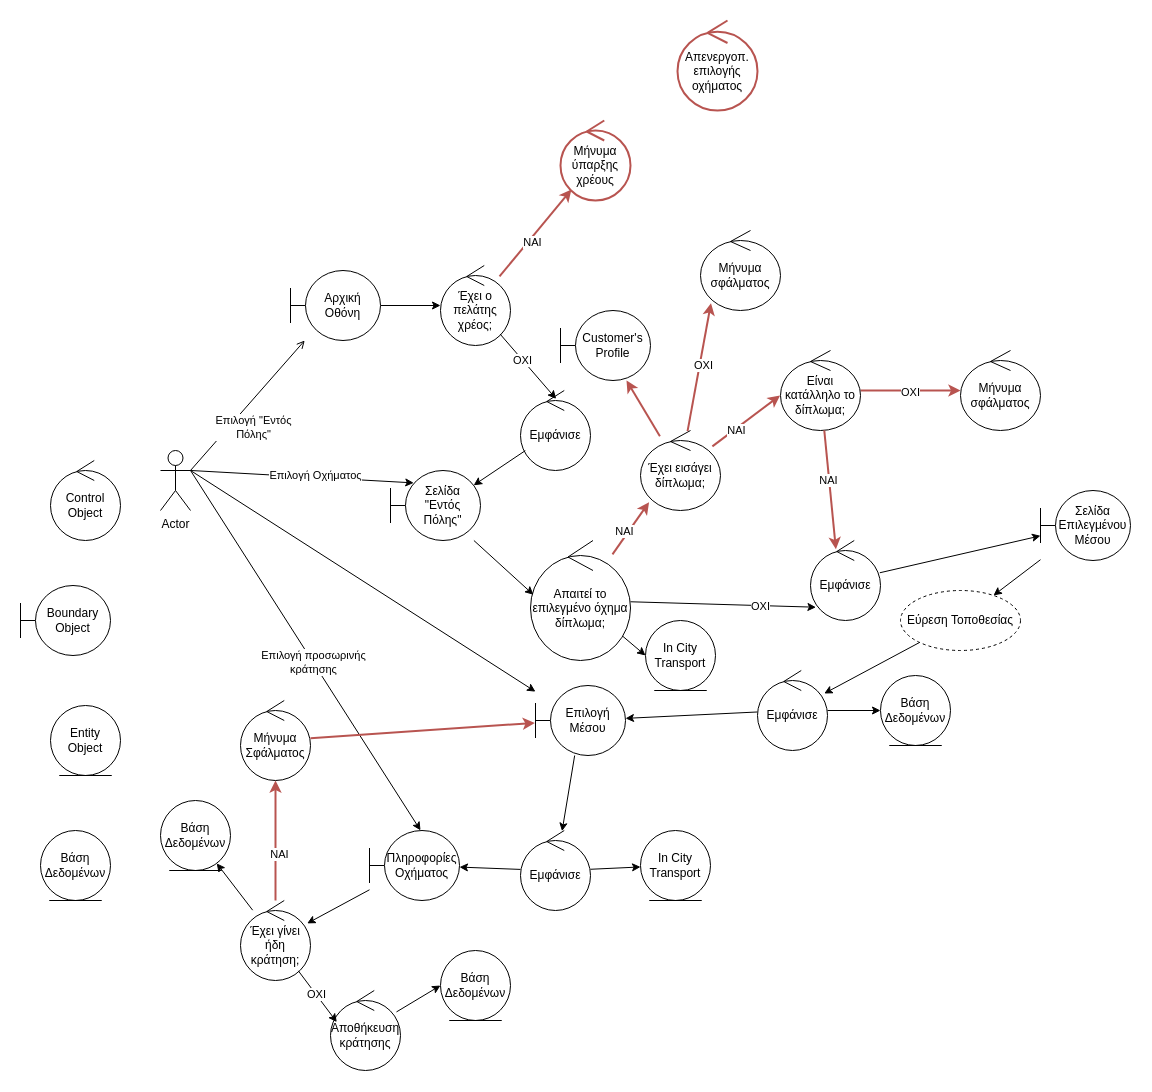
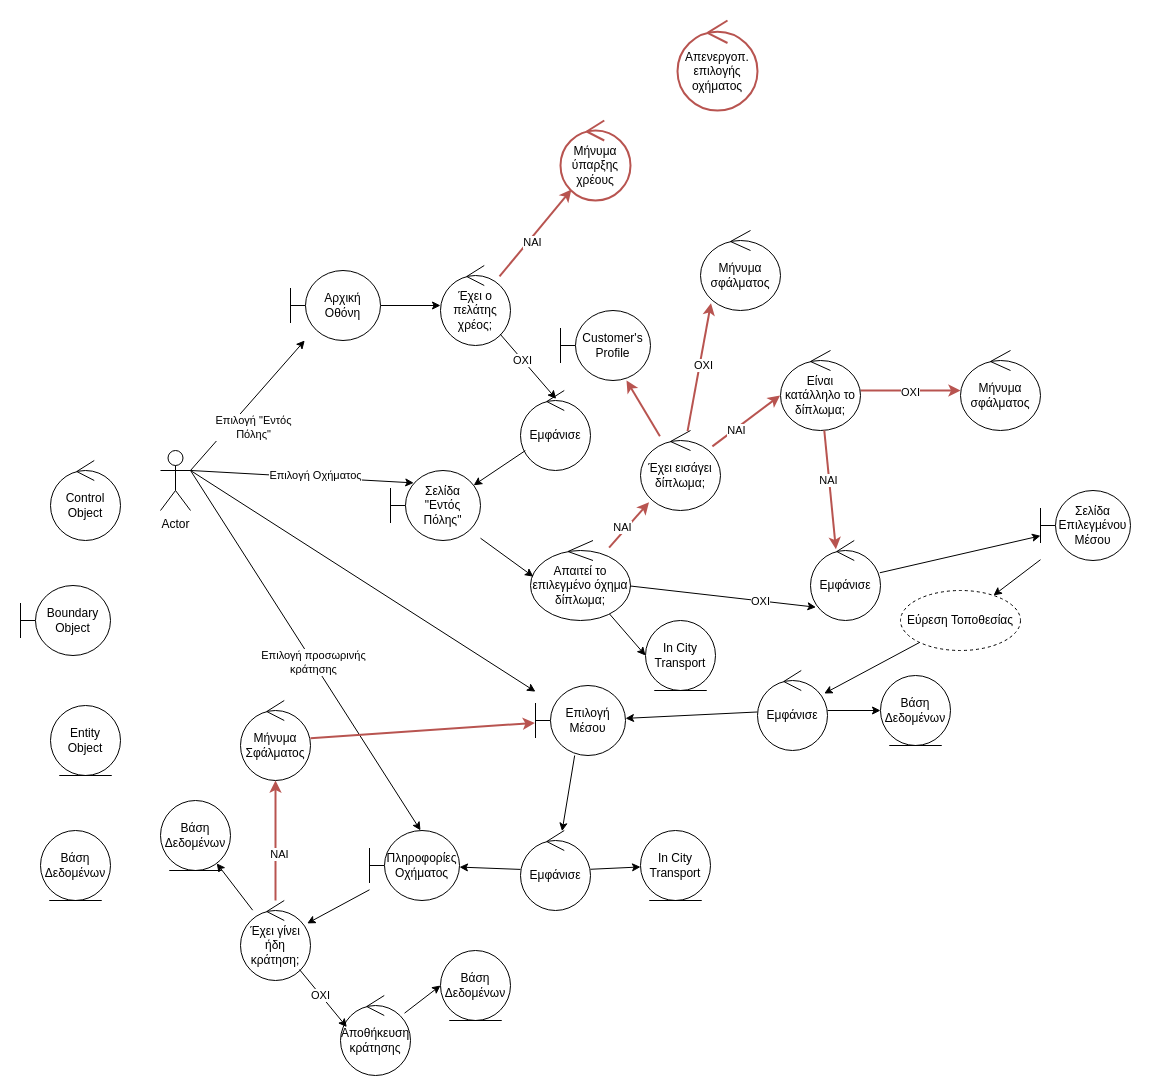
edge "Actor" -> "Αρχική Οθόνη": arrowhead open -> classic
node "Απαιτεί το επιλεγμένο όχημα δίπλωμα;": size 100x120 -> 100x80
node "Αποθήκευση κράτησης": moved (366, 1031) -> (376, 1036)
